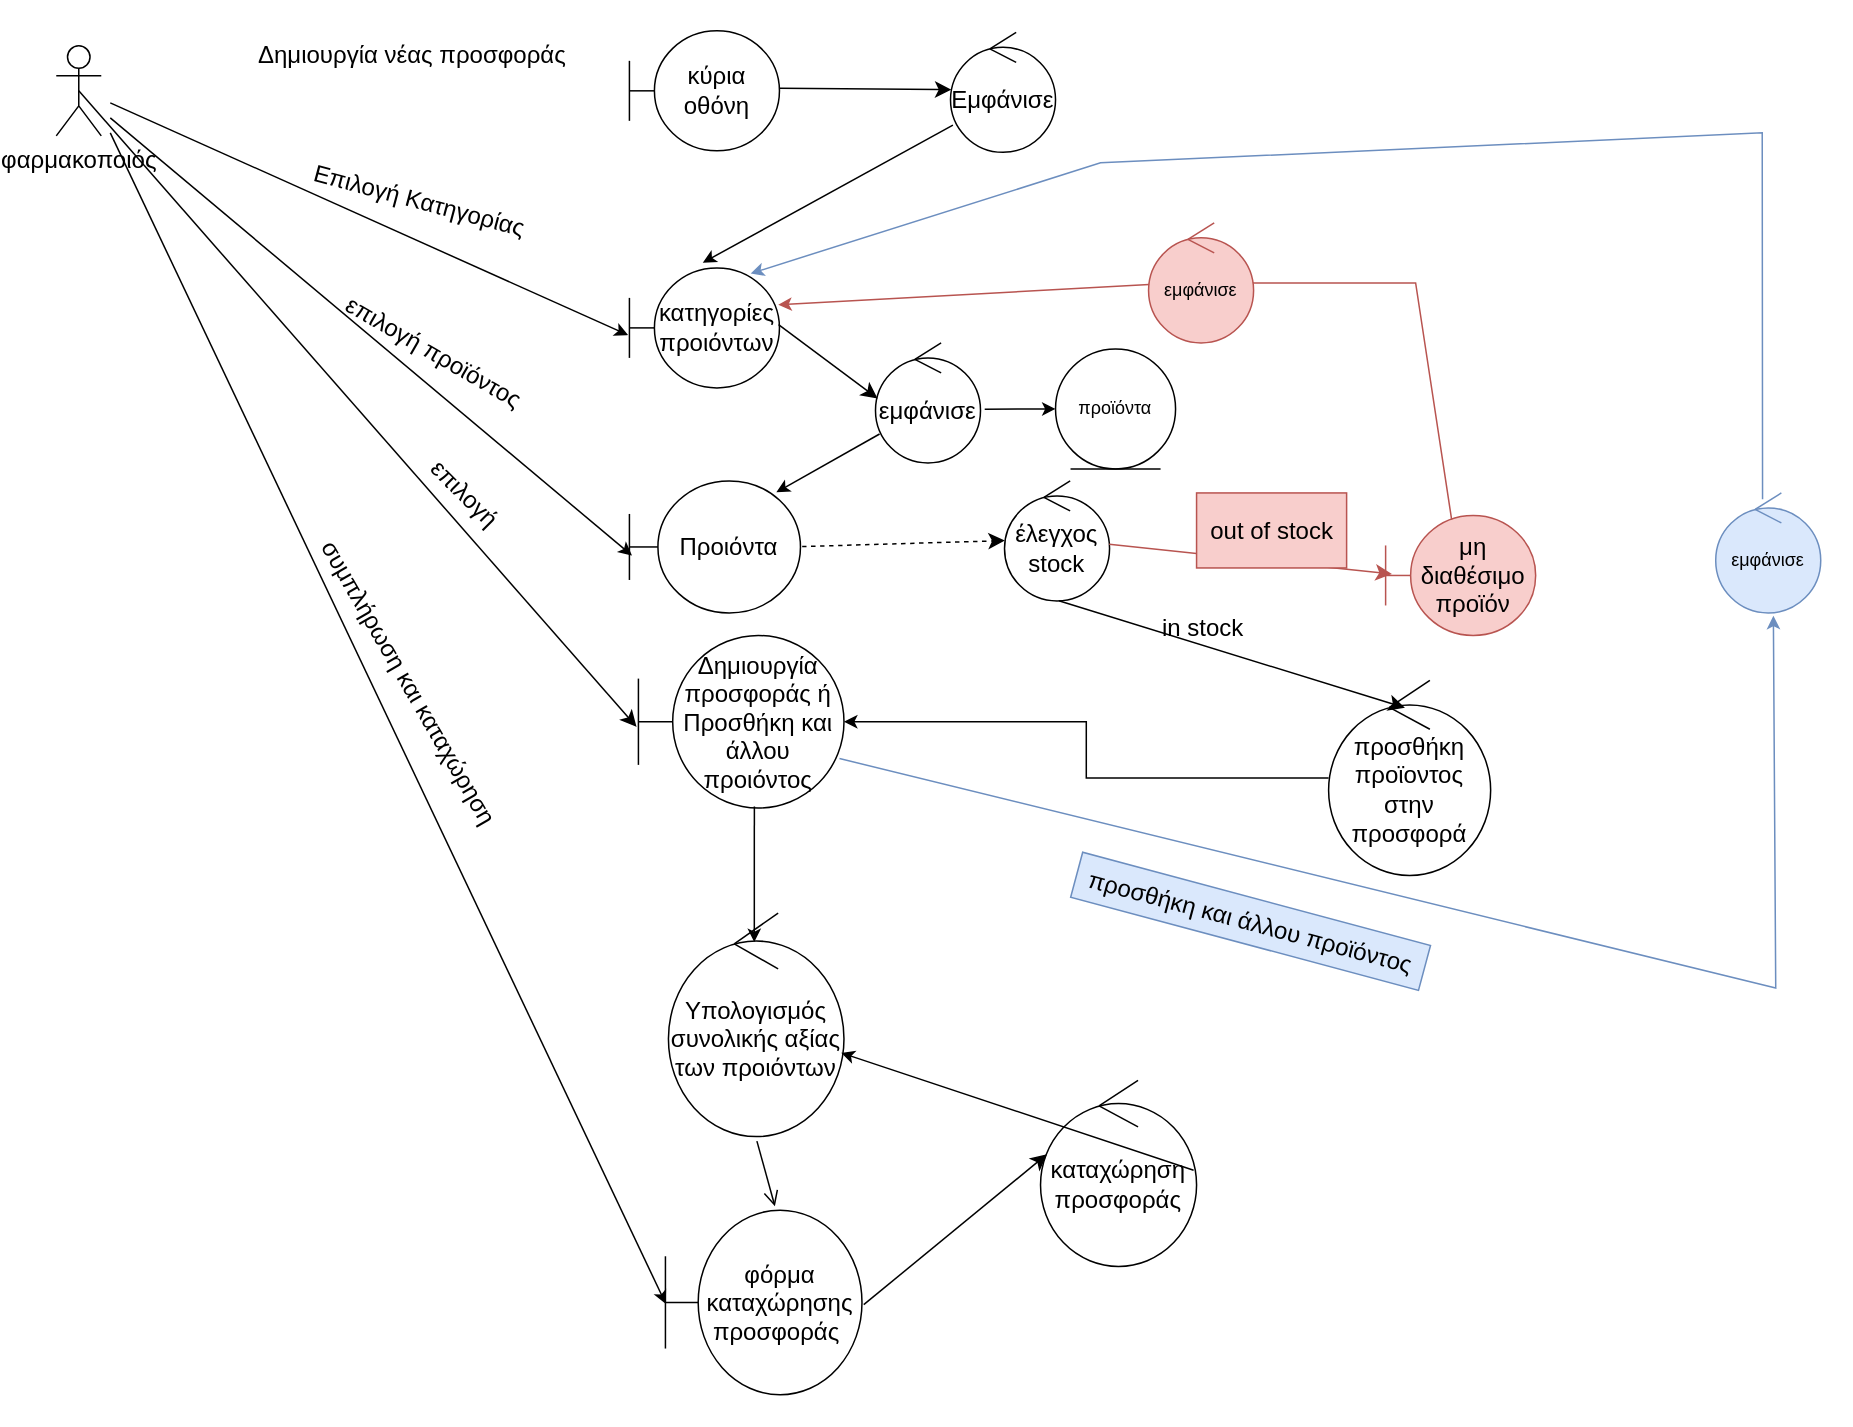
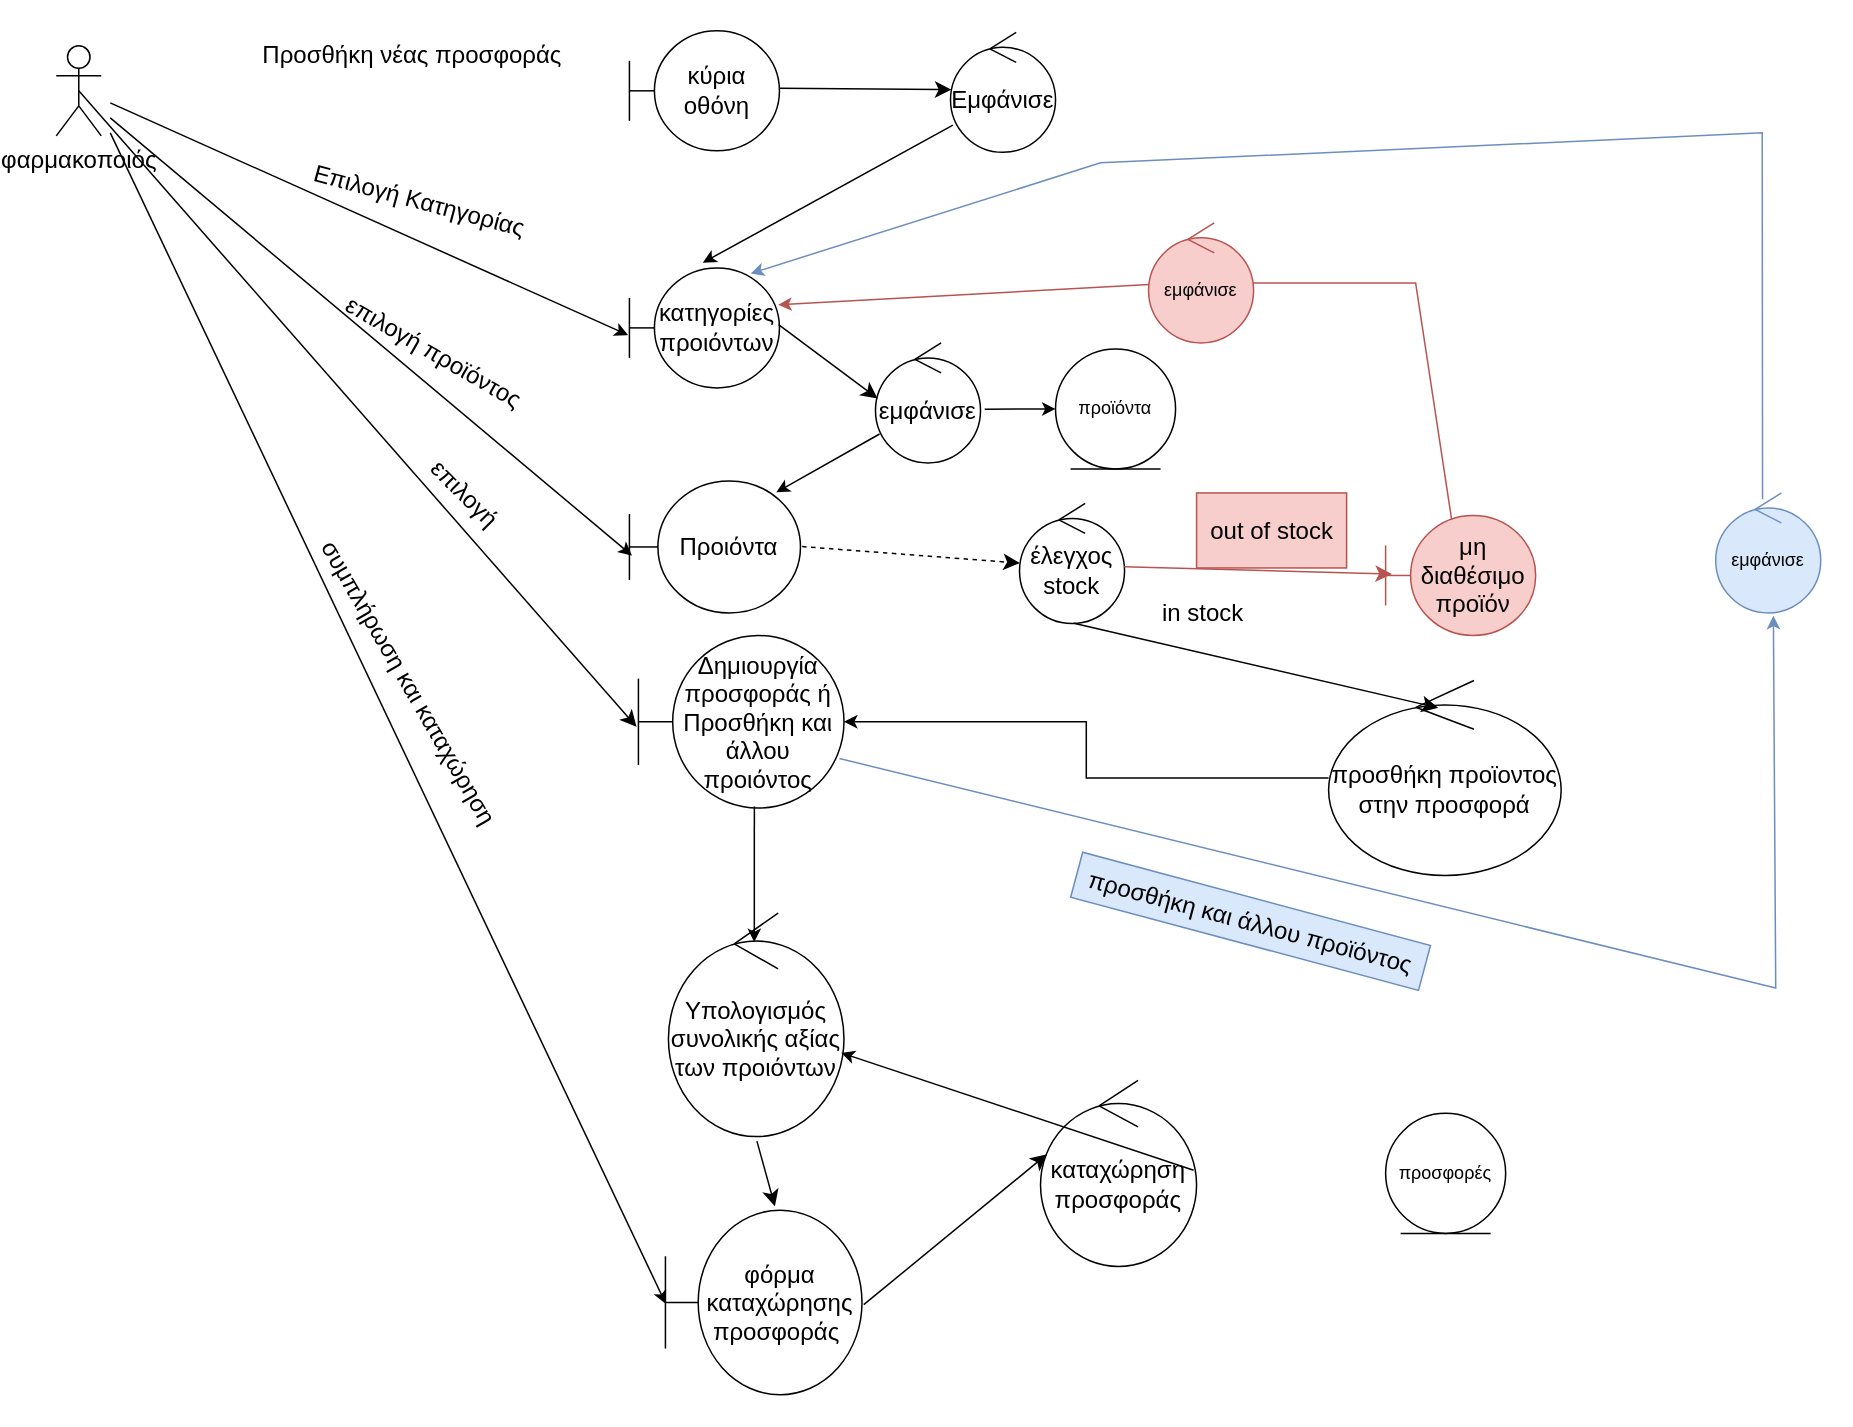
node "Δημιουργία νέας προσφοράς": label "Δημιουργία νέας προσφοράς" -> "Προσθήκη νέας προσφοράς"
node "έλεγχος stock": moved (1057, 541) -> (1072, 563)
node "in stock": moved (1202, 627) -> (1202, 612)
node "προσθήκη προϊοντος στην προσφορά": size 162x195 -> 233x195
node "προσφορές": added
edge "Υπολογισμός συνολικής αξίας των προιόντων" -> "φόρμα καταχώρησης προσφοράς": arrowhead open -> classic
